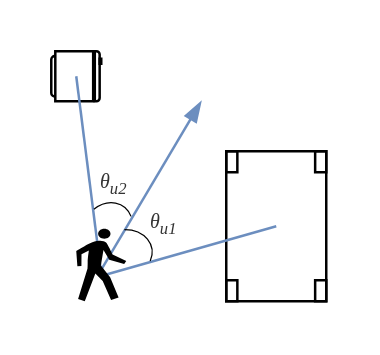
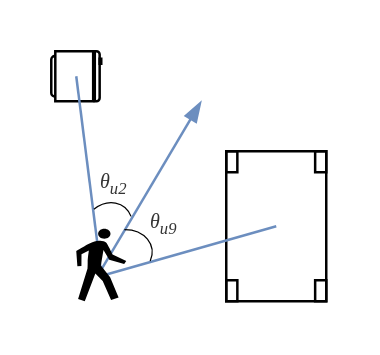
node "θu1": label "θu1" -> "θu9"
